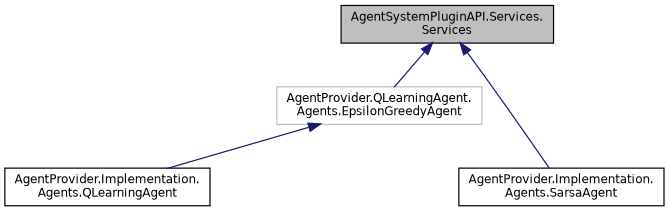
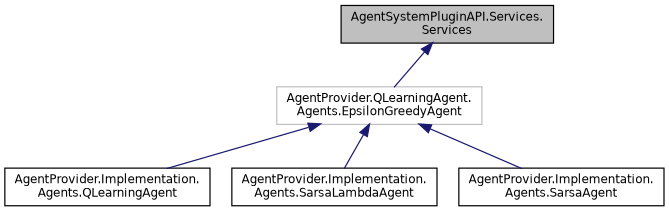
edge "AgentProvider.Implementation. Agents.SarsaAgent" -> "AgentSystemPluginAPI.Services. Services": now "AgentProvider.Implementation. Agents.SarsaAgent" -> "AgentProvider.QLearningAgent. Agents.EpsilonGreedyAgent"
node "AgentProvider.Implementation. Agents.SarsaLambdaAgent": added
